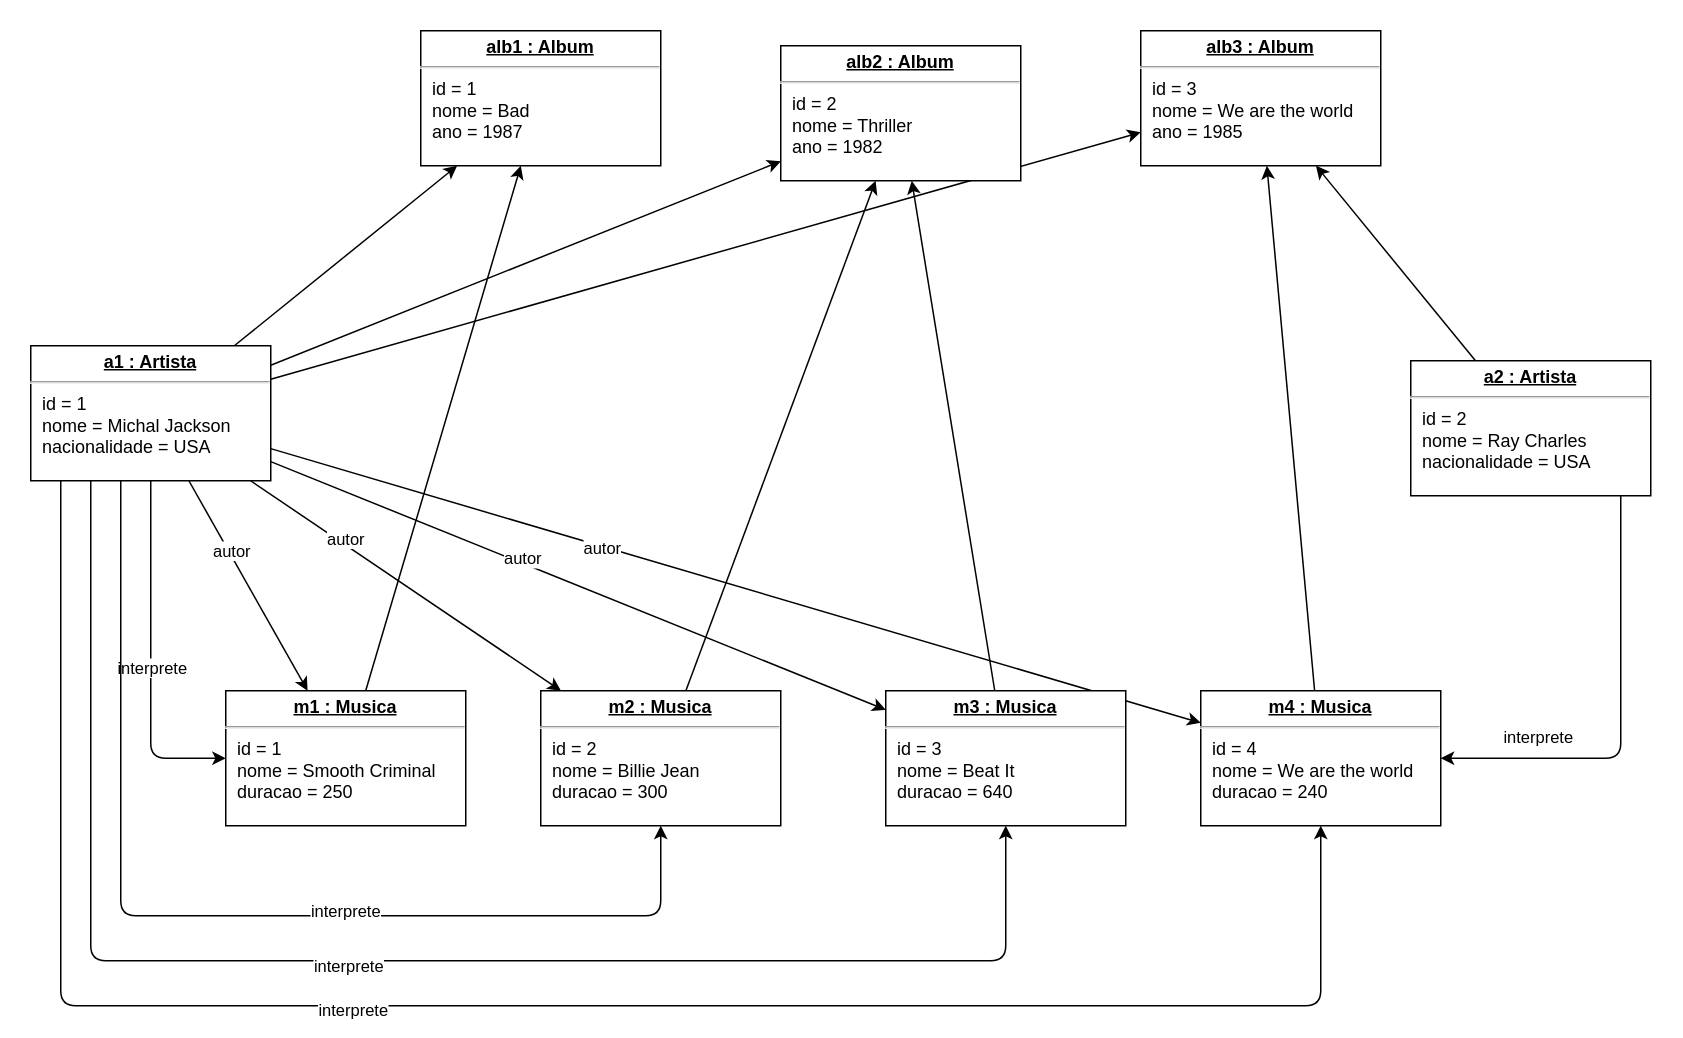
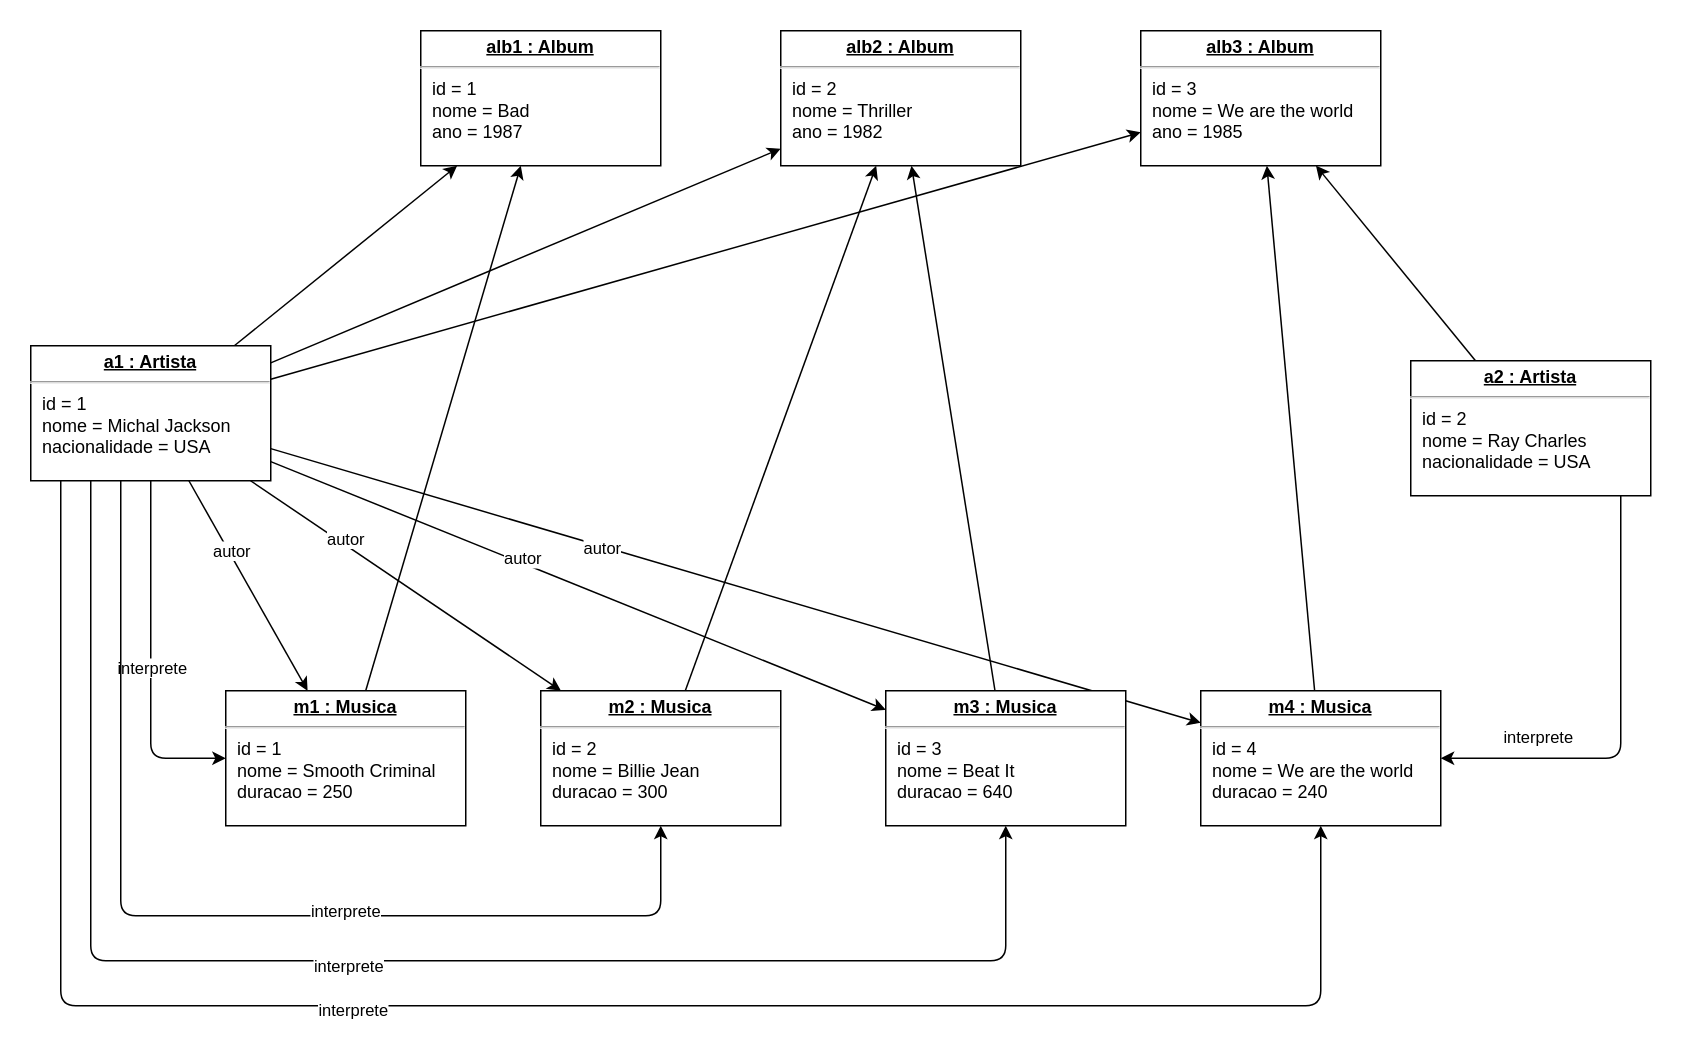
node "alb2 : Album id = 2 nome = Thriller ano = 1982": moved (901, 113) -> (901, 98)
